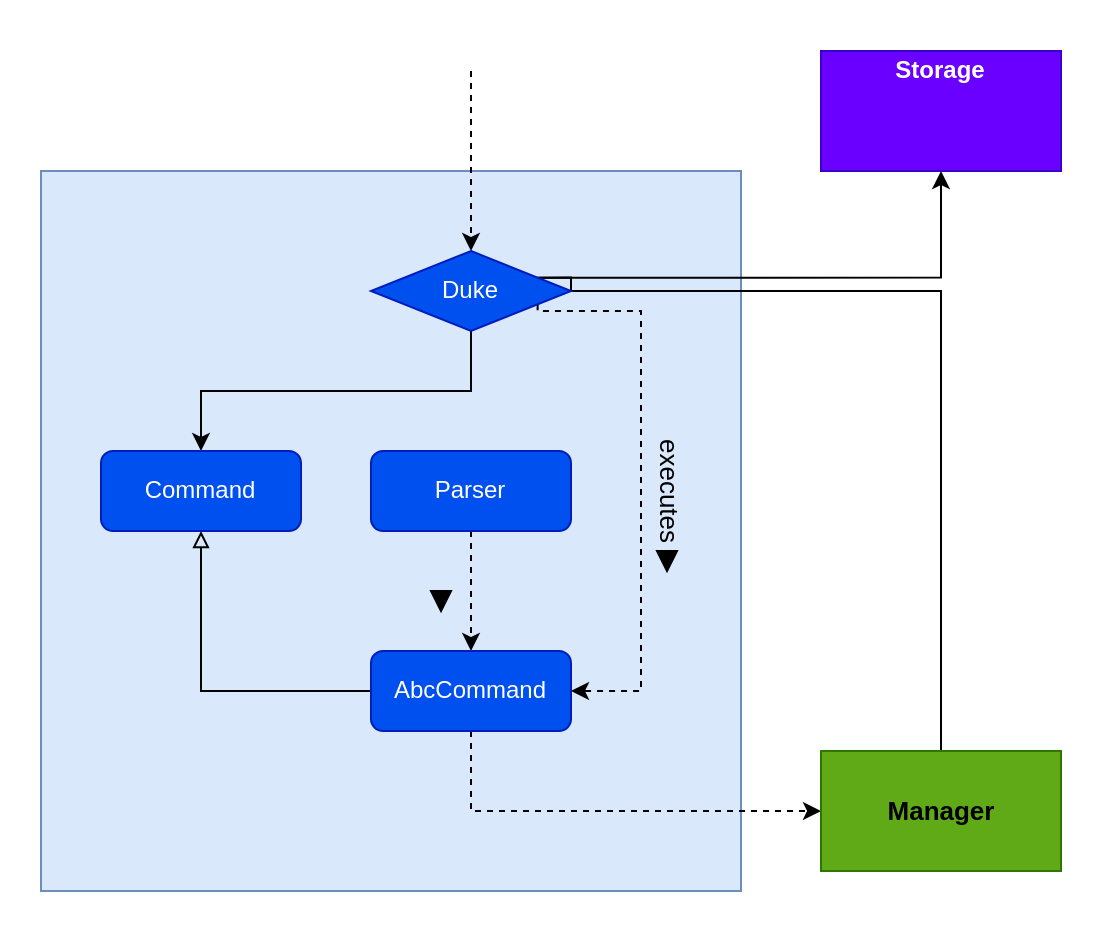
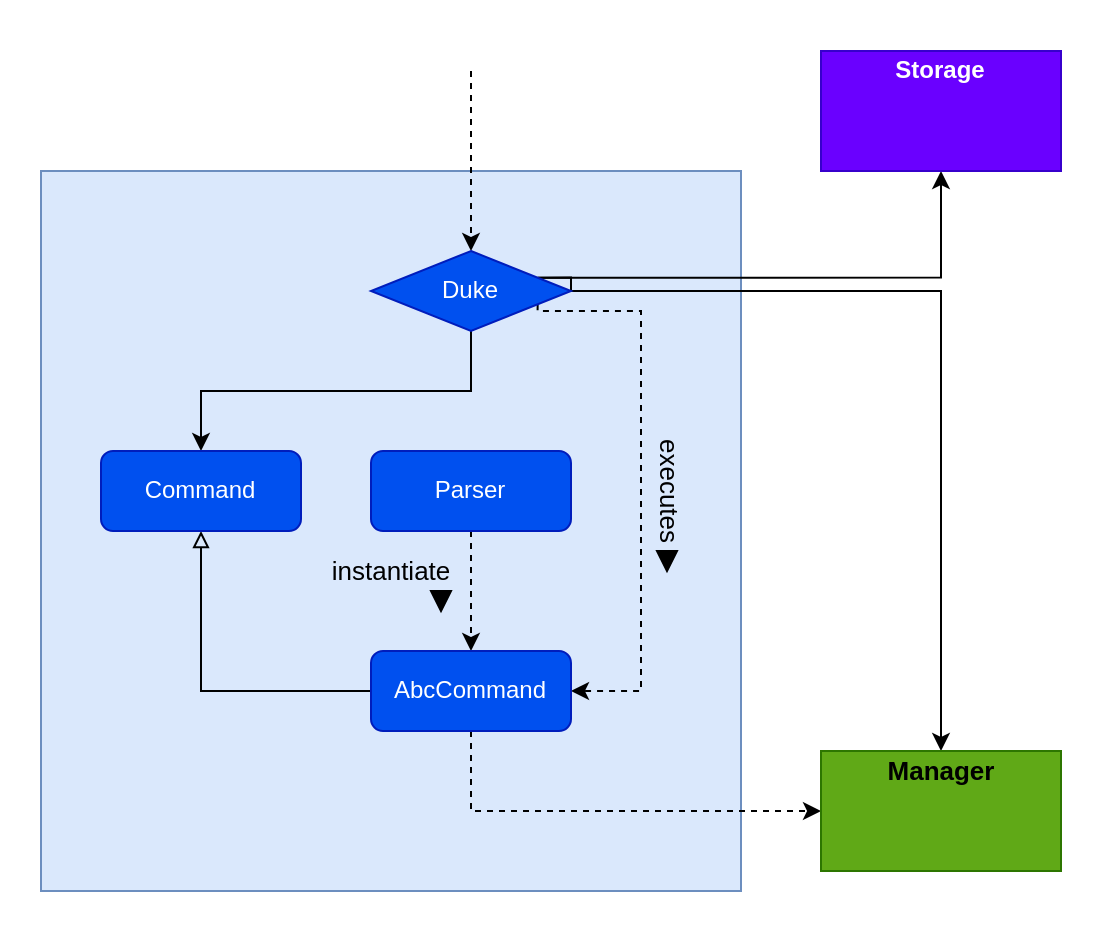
node "instantiate": added
node "Manager": moved (941, 811) -> (941, 771)
